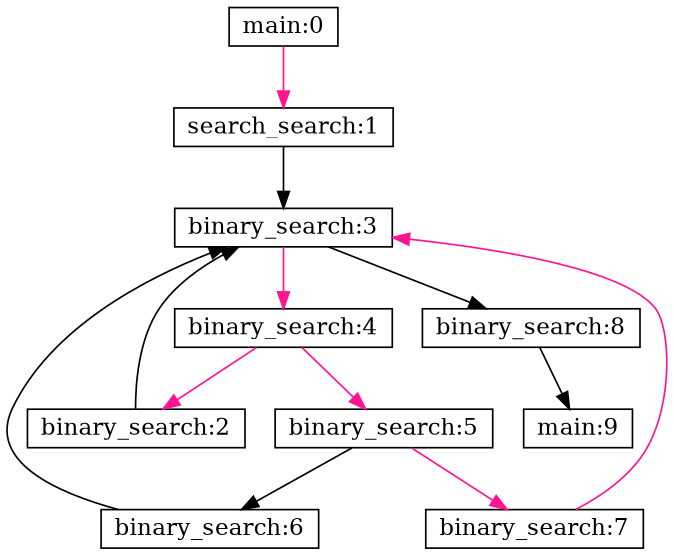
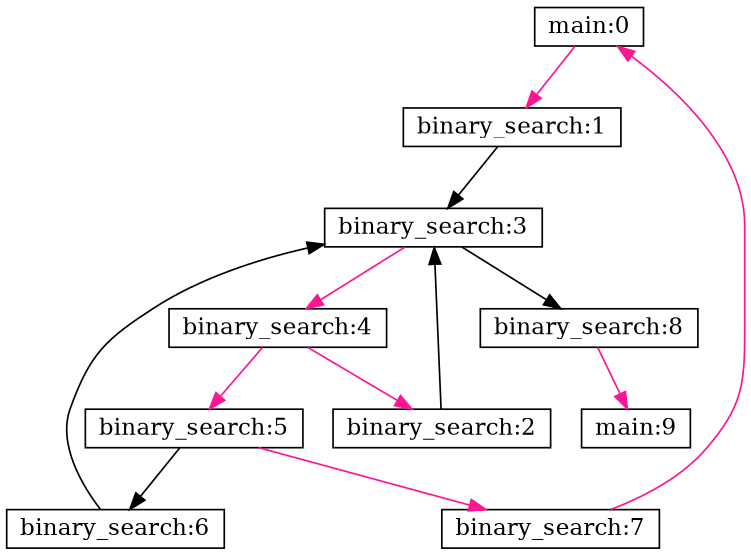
node "search_search:1": label "search_search:1" -> "binary_search:1"
edge "binary_search:7" -> "binary_search:3": now "binary_search:7" -> "main:0"
edge "binary_search:8" -> "main:9": color black -> deeppink
